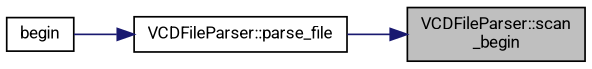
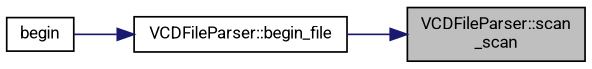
node "VCDFileParser::parse_file": label "VCDFileParser::parse_file" -> "VCDFileParser::begin_file"
node "VCDFileParser::scan _begin": label "VCDFileParser::scan _begin" -> "VCDFileParser::scan _scan"
